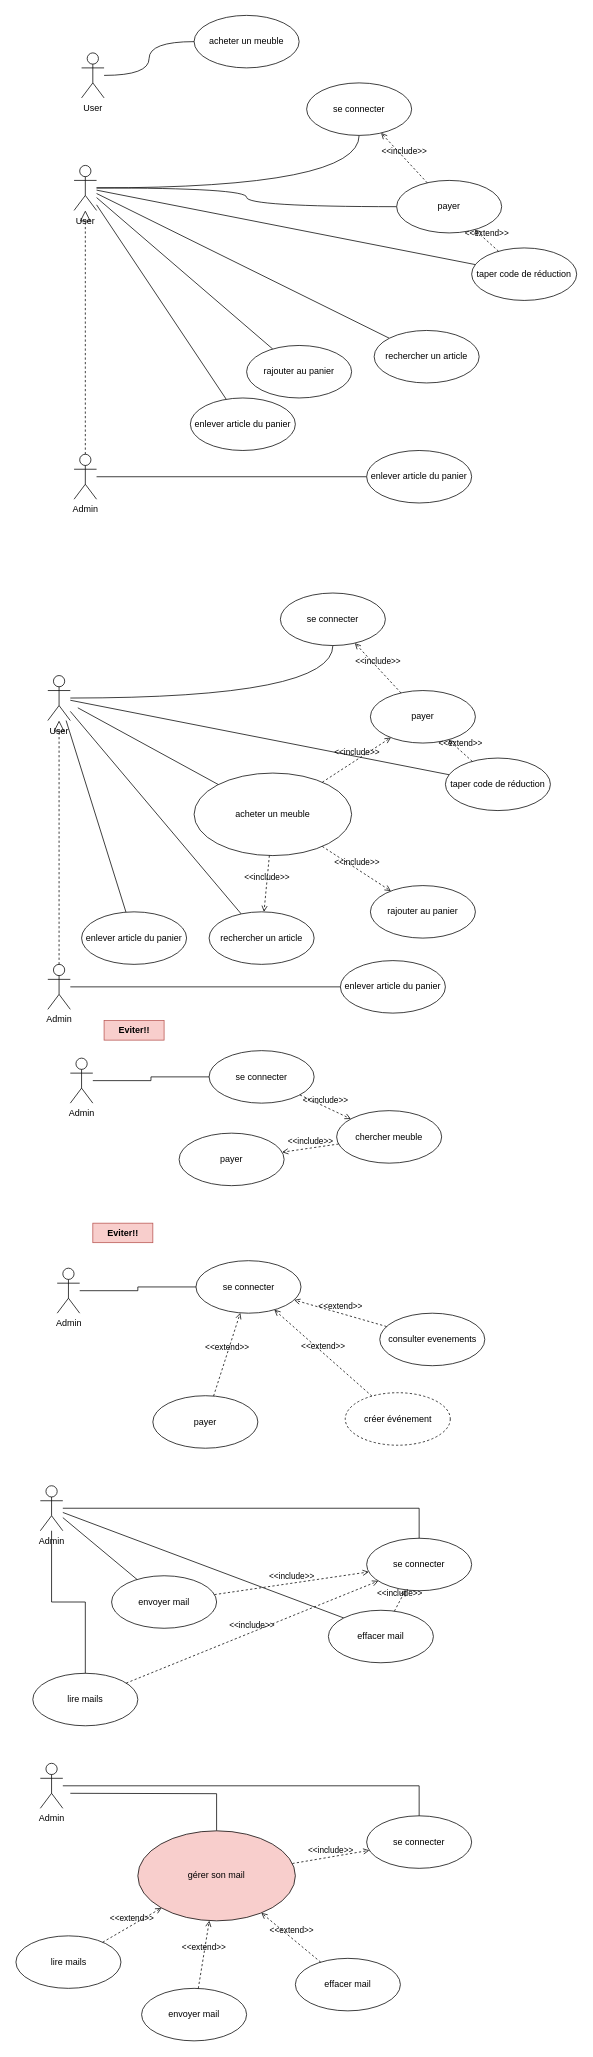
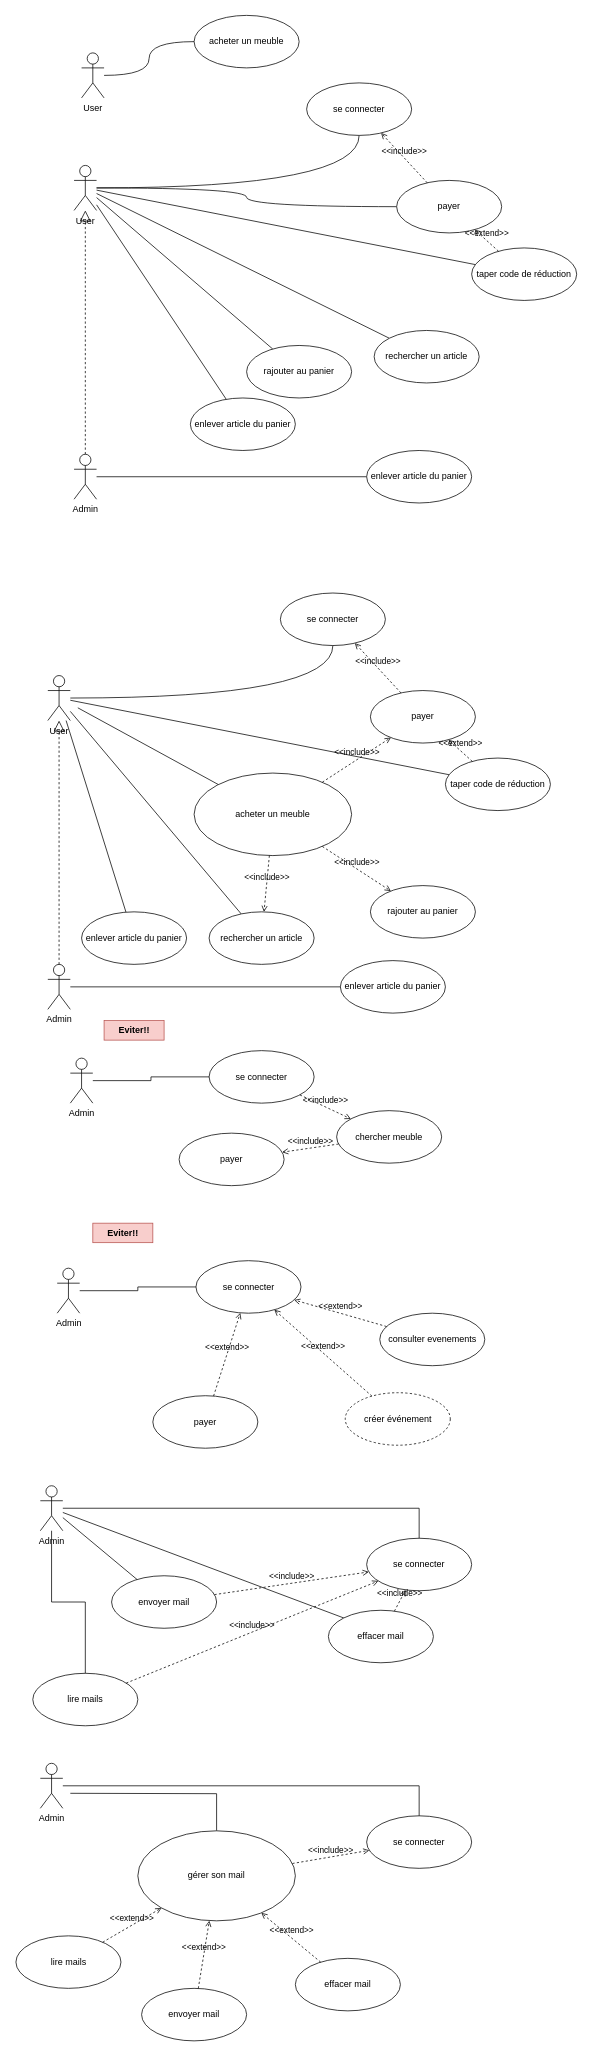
node "gérer son mail": fillcolor #f8cecc -> #ffffff
